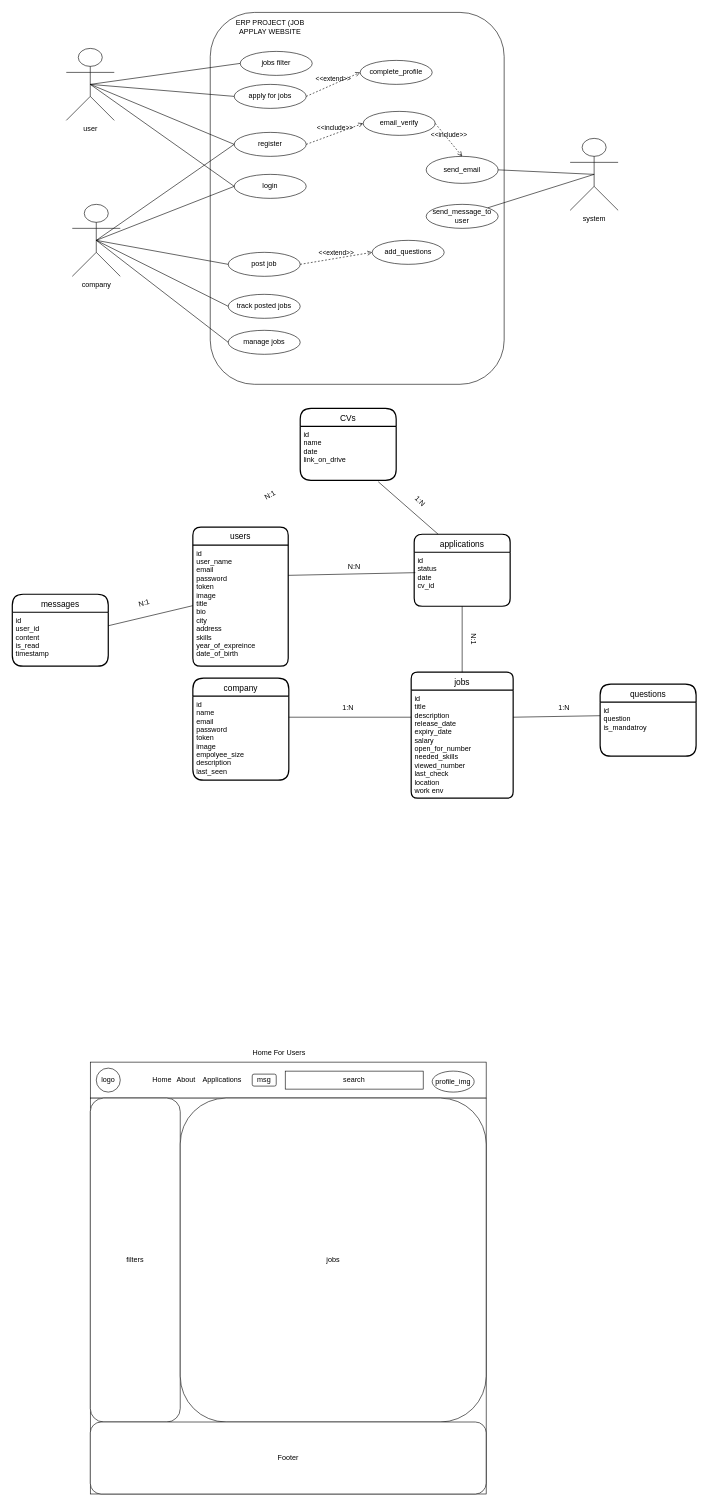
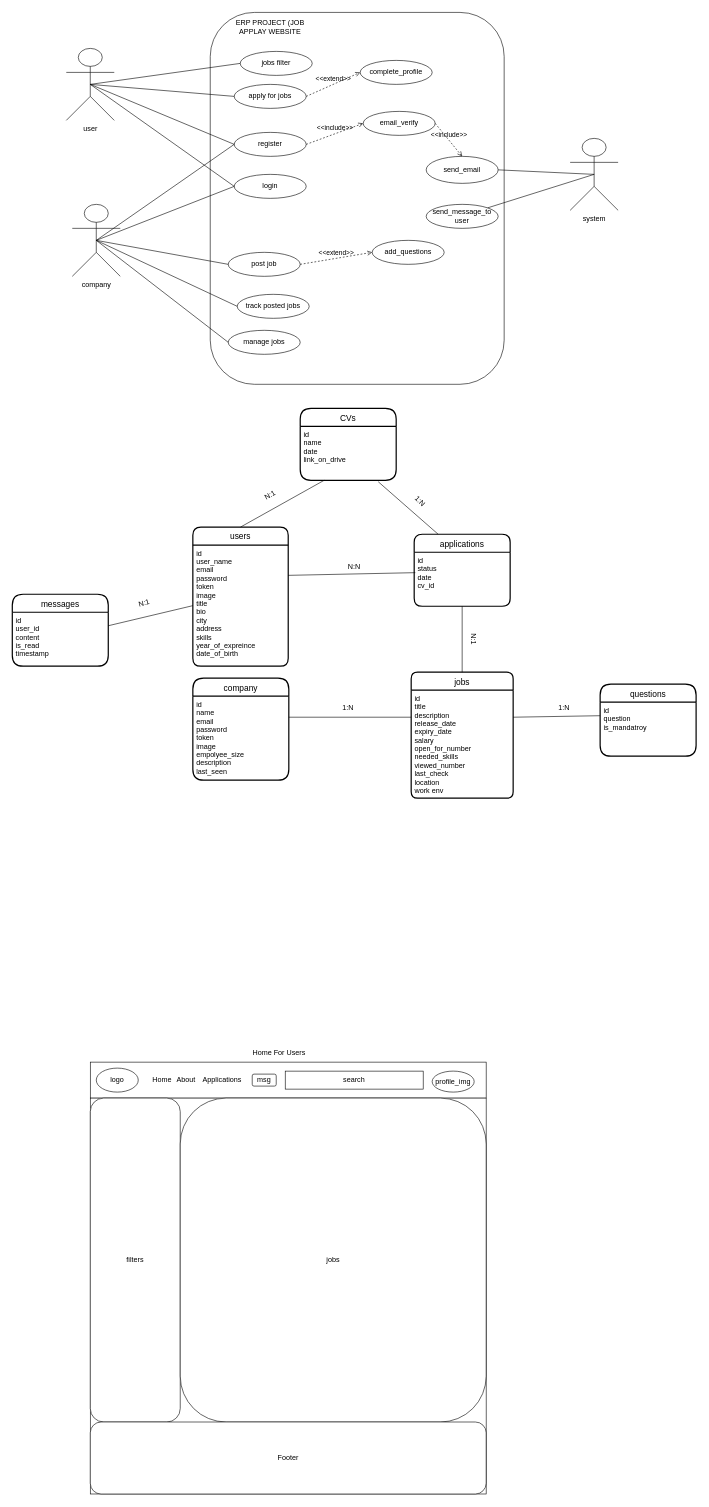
node "track posted jobs": moved (264, 306) -> (273, 306)
edge "id name date link_on_drive" -- "users": added
node "logo": size 24x24 -> 42x24
